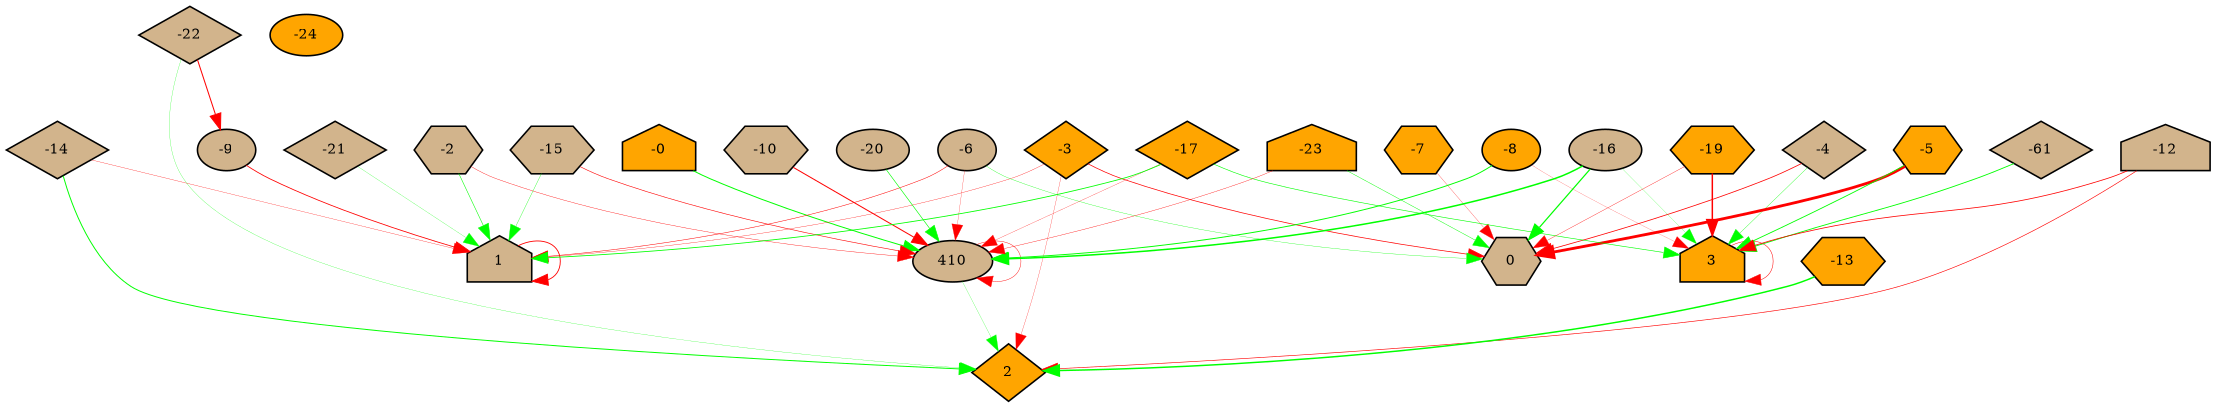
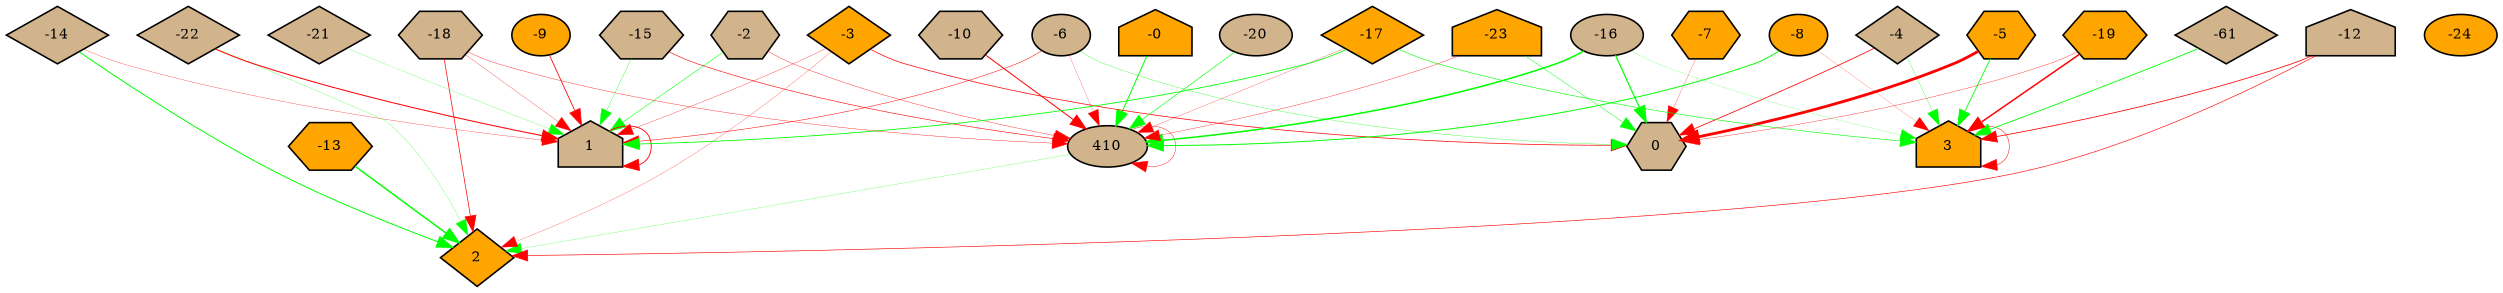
node "-18": added
edge "-22" -> "-9": now "-22" -> "1"
node "-9": fillcolor tan -> orange
